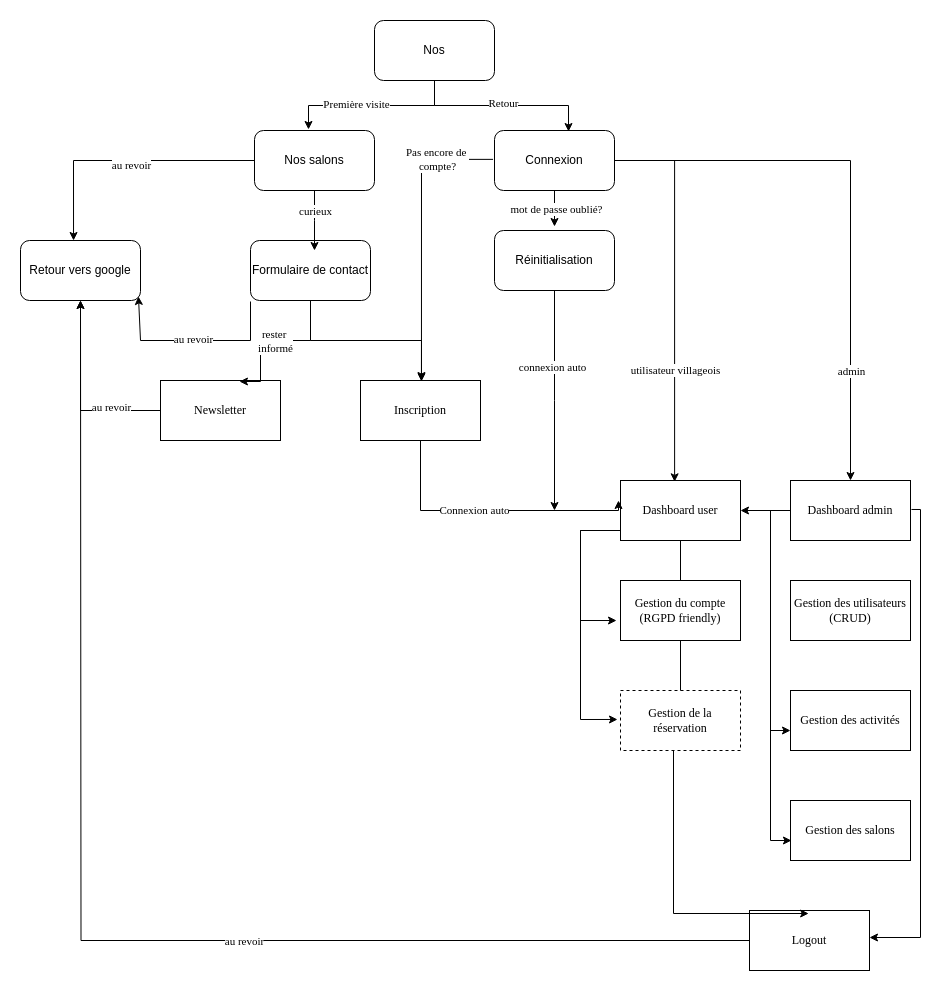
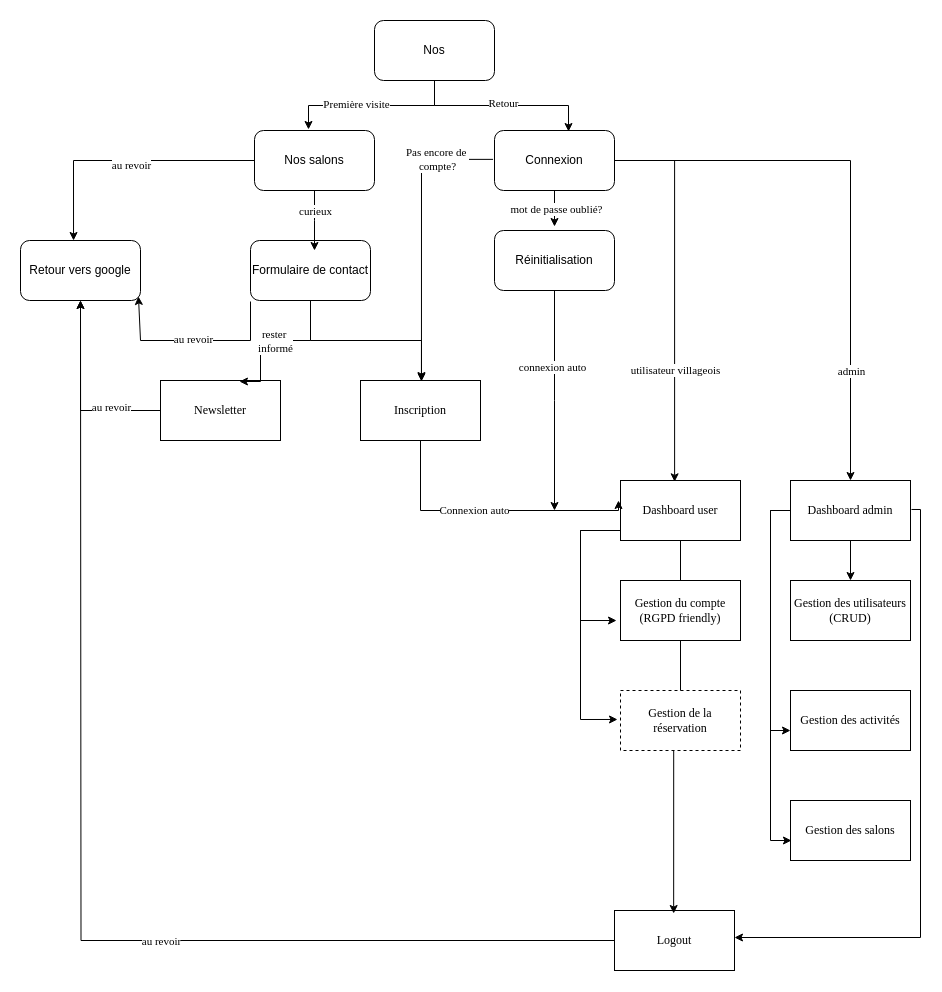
edge "Dashboard admin" -> "Dashboard user": now "Dashboard admin" -> "Gestion des utilisateurs (CRUD)"
node "Logout": moved (810, 941) -> (675, 941)
